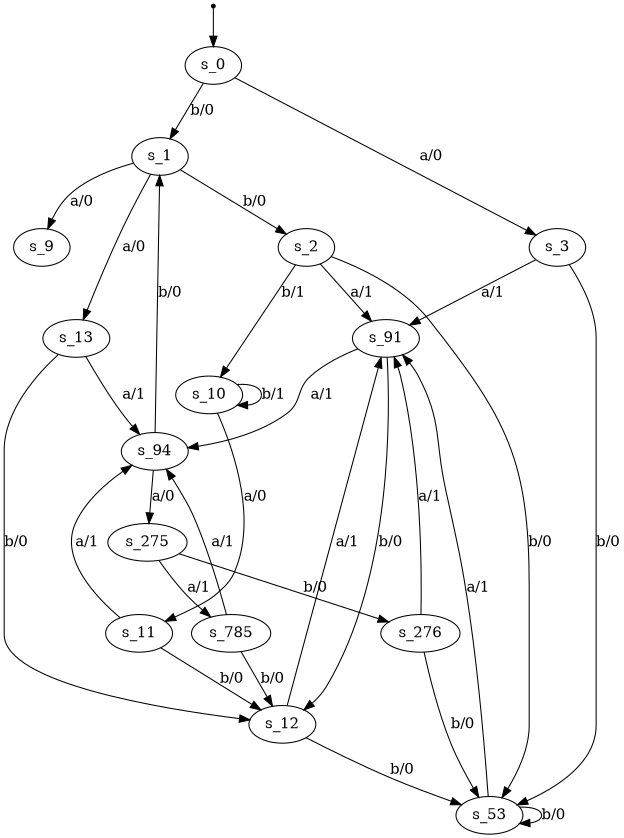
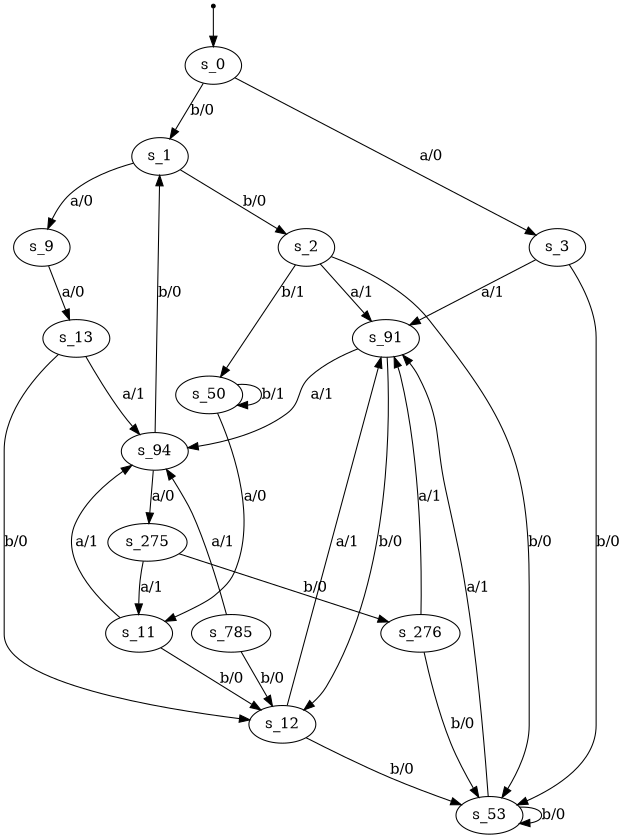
edge "s_1" -> "s_13": now "s_9" -> "s_13"
node "s_10": label "s_10" -> "s_50"
edge "s_275" -> "s_785": now "s_275" -> "s_11"
